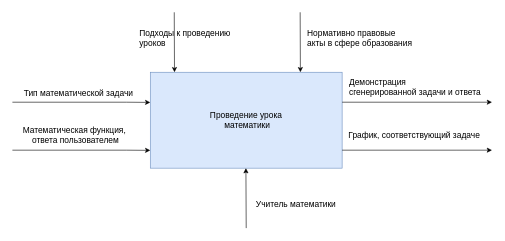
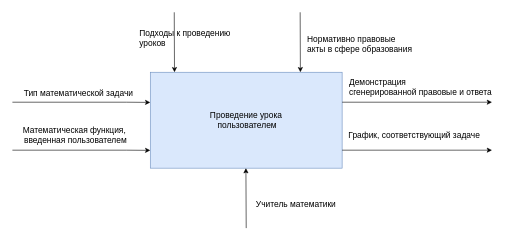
node "Нормативно правовые акты в сфере образования": moved (360, 36) -> (360, 42)
node "Демонстрация сгенерированной задачи и ответа": label "Демонстрация сгенерированной задачи и ответа" -> "Демонстрация сгенерированной правовые и ответа"
node "Проведение урока математики": label "Проведение урока математики" -> "Проведение урока пользователем"
node "Математическая функция, ответа пользователем": label "Математическая функция, ответа пользователем" -> "Математическая функция, введенная пользователем"
